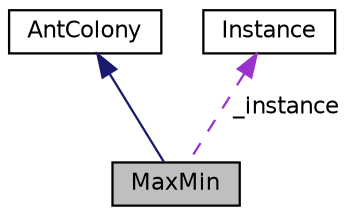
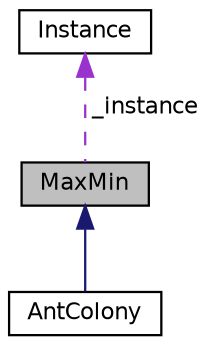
edge "MaxMin" -> "AntColony": reversed
